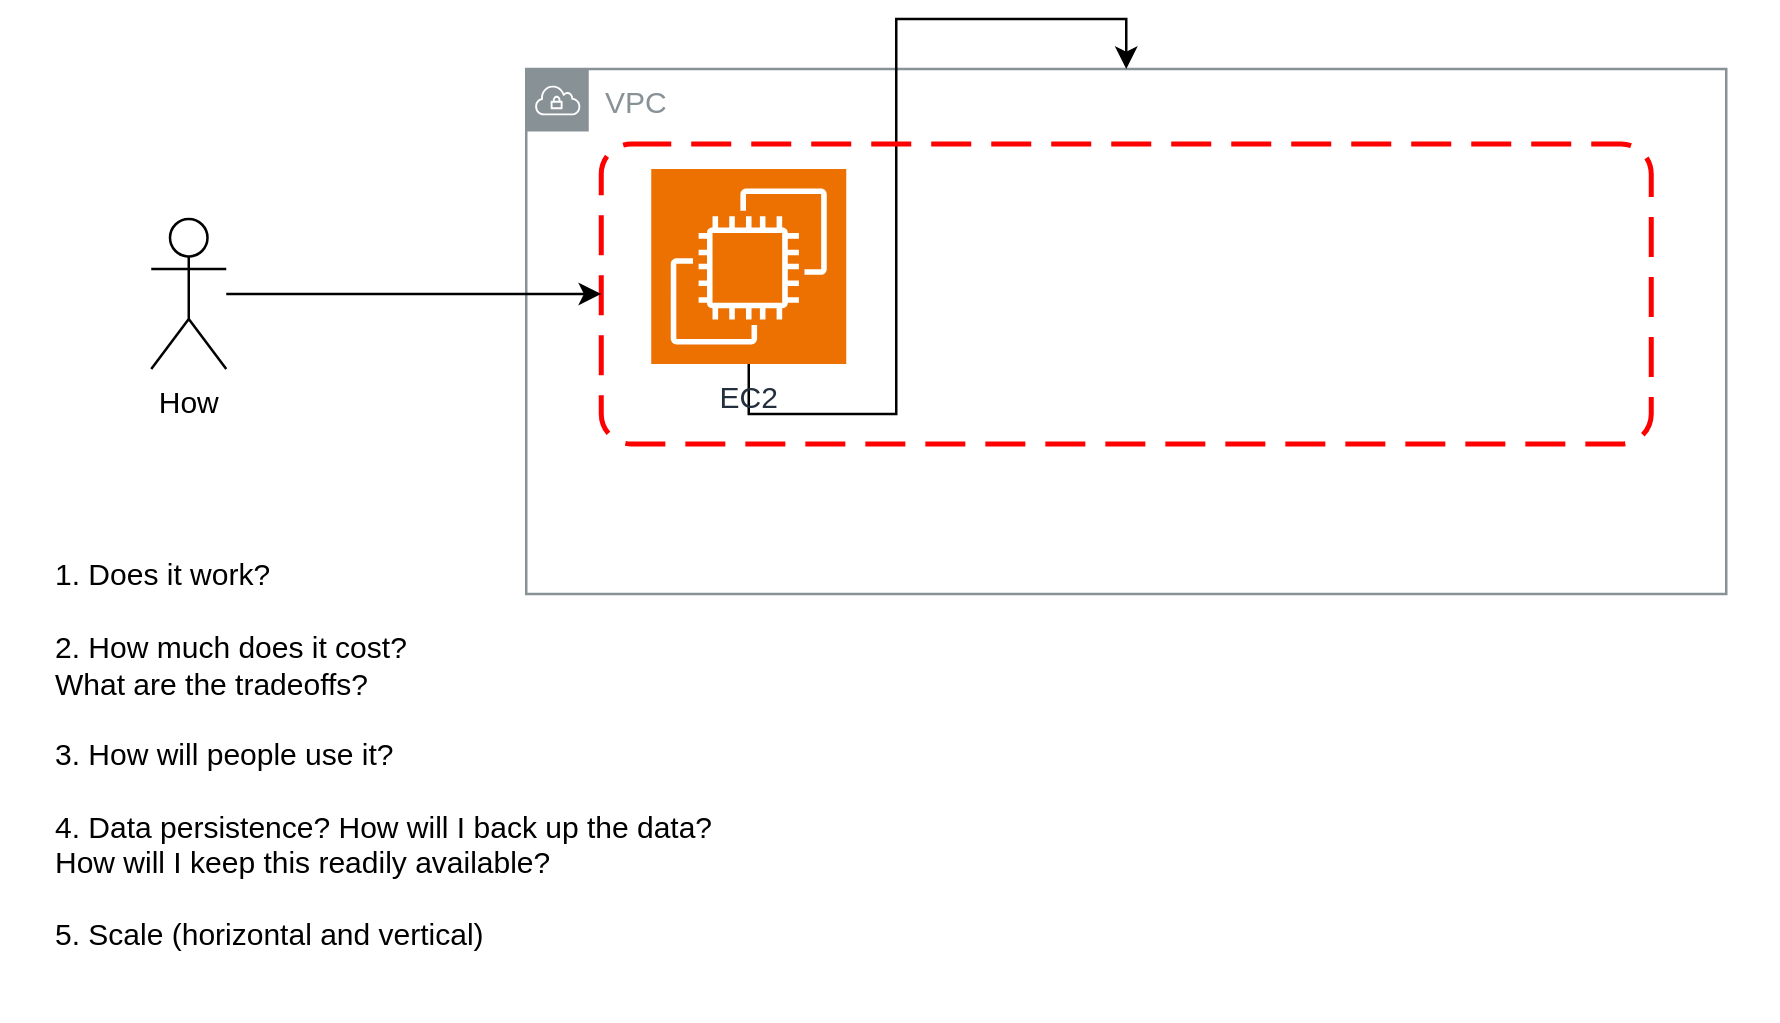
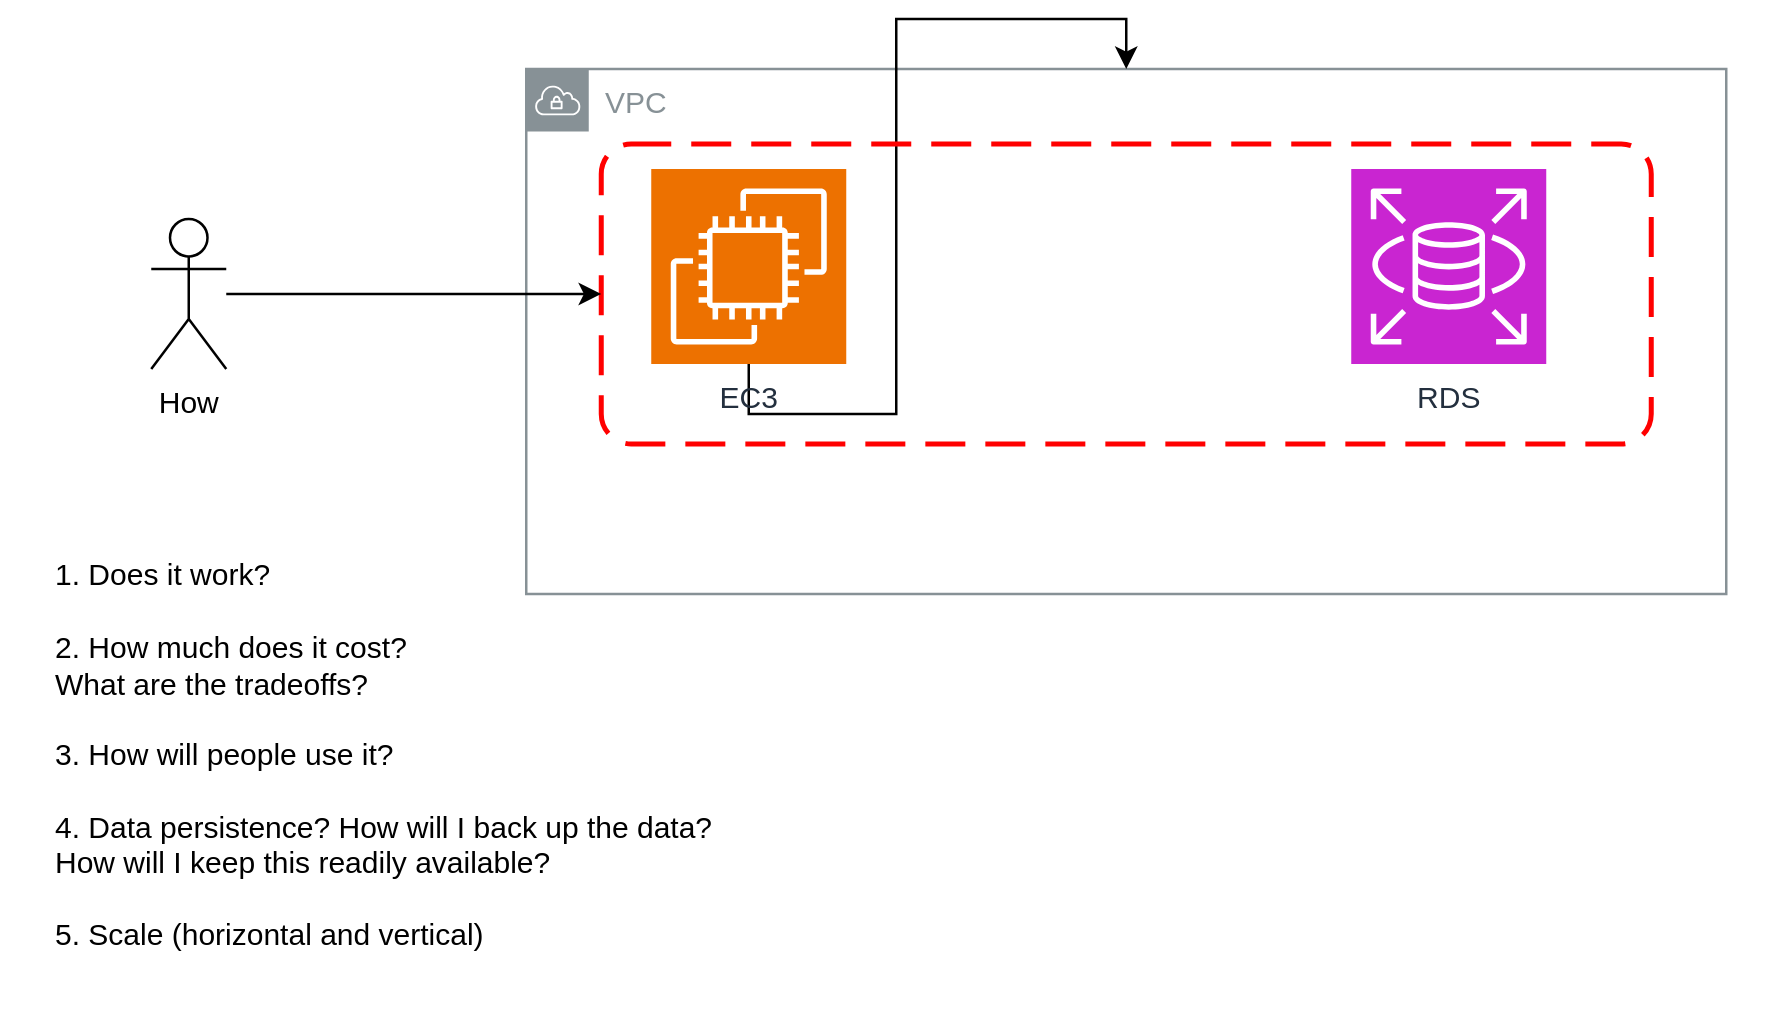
node "RDS": added
node "EC2": label "EC2" -> "EC3"
